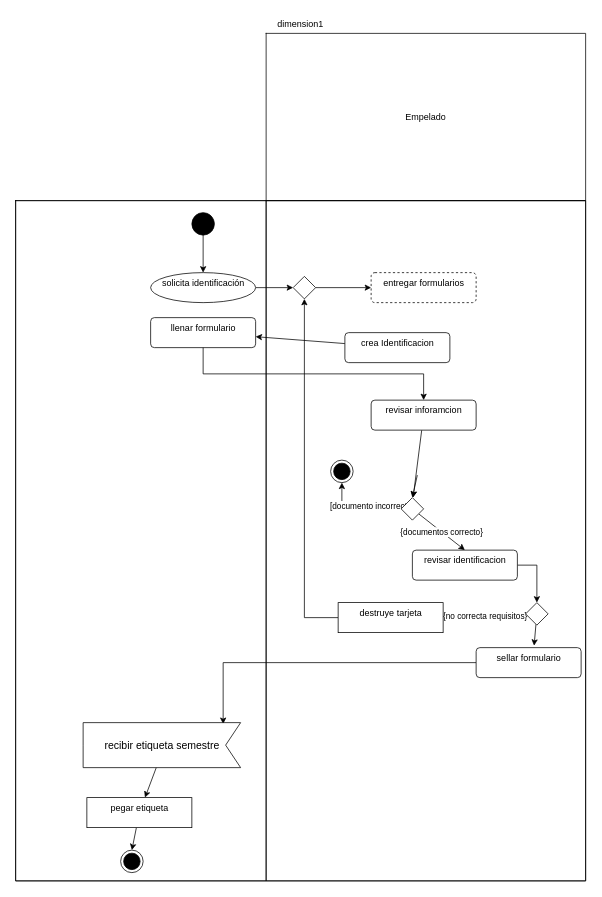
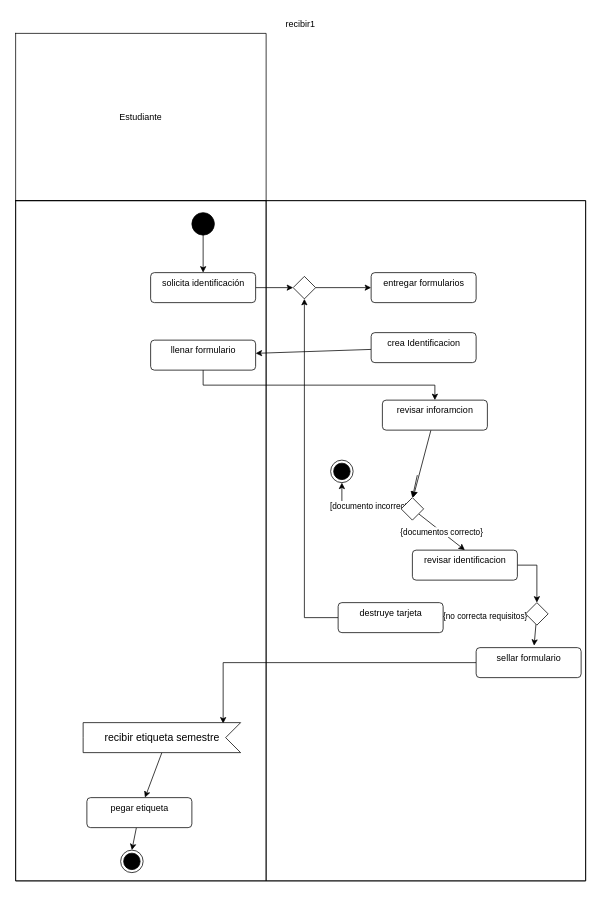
node "dimension1": label "dimension1" -> "recibir1"
node "Estudiante": added
node "Empelado": removed
node "solicita identificación": shape ellipse -> rounded rectangle
node "entregar formularios": style dashed -> solid
node "llenar formulario": moved (203, 333) -> (203, 355)
node "crea Identificacion": moved (397, 348) -> (423, 348)
node "revisar inforamcion": moved (423, 415) -> (435, 415)
node "destruye tarjeta": shape rectangle -> rounded rectangle
node "recibir etiqueta semestre": size 158x45 -> 158x30
node "pegar etiqueta": shape rectangle -> rounded rectangle
